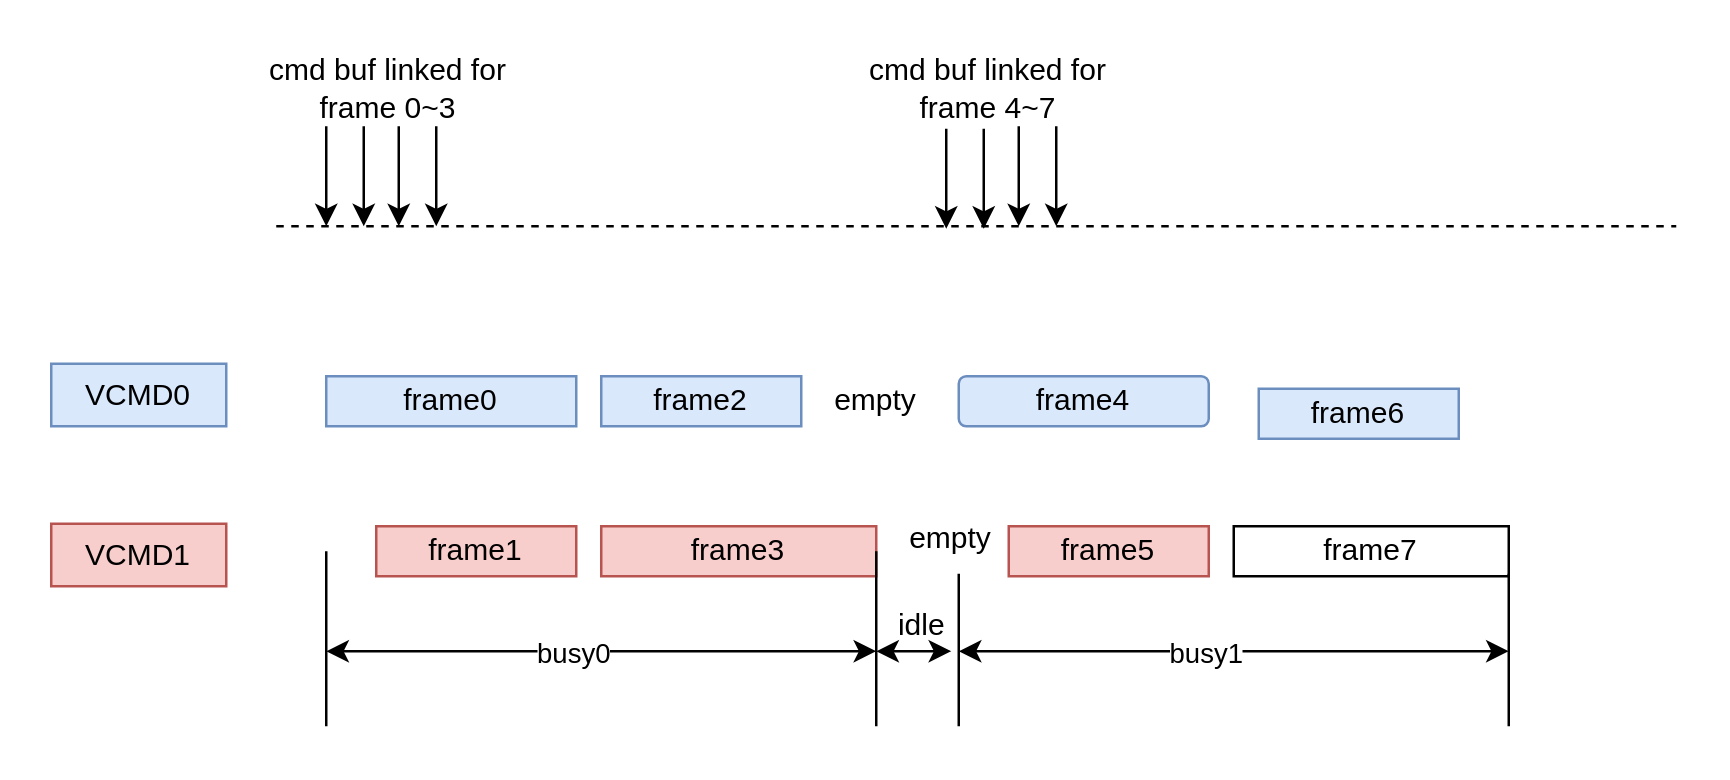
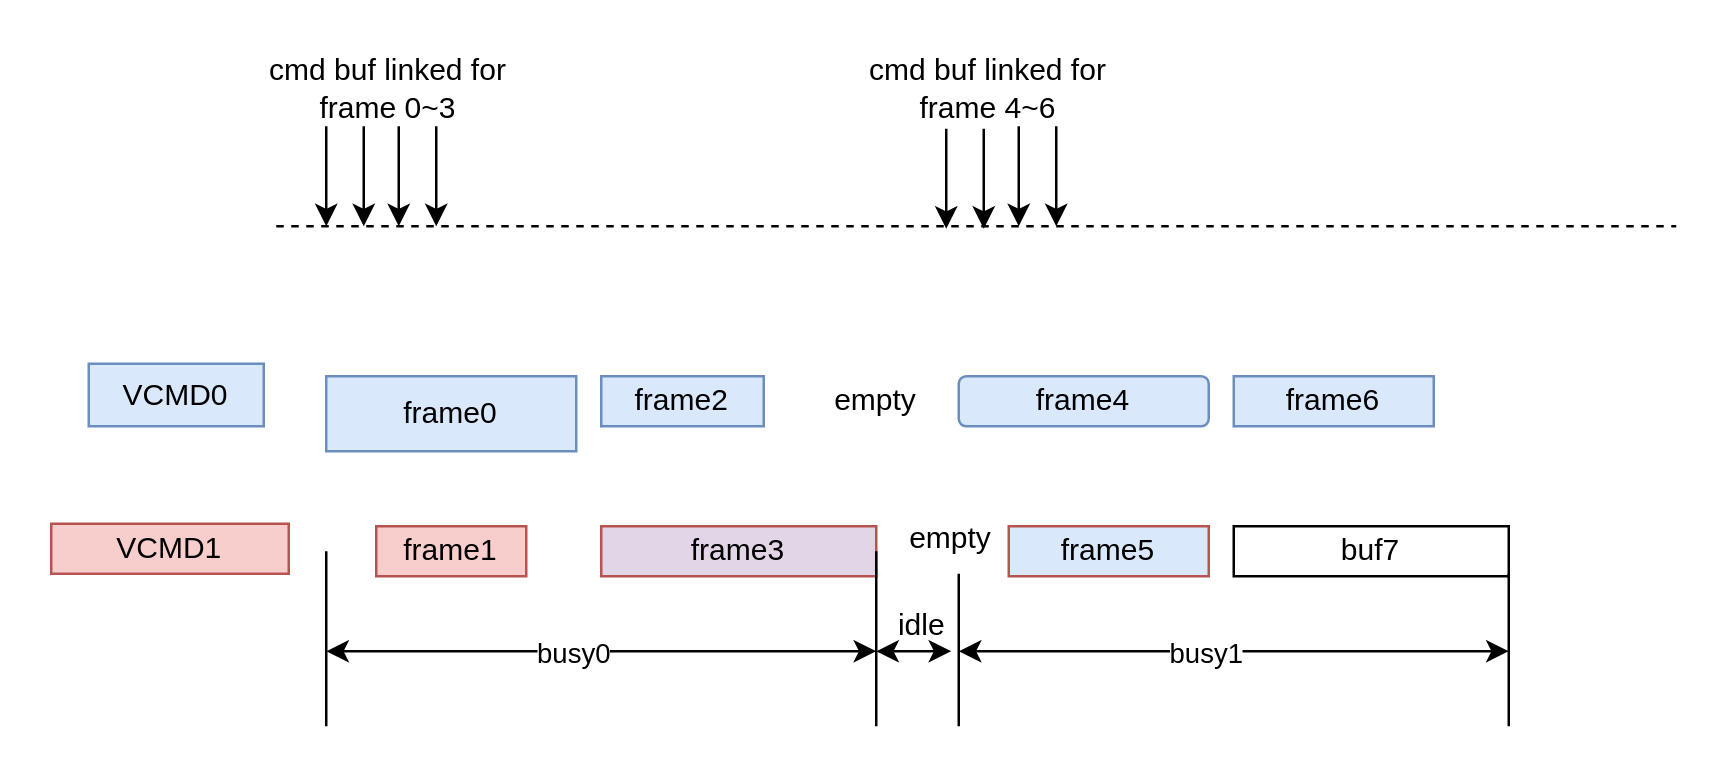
node "cmd buf linked for frame 4~7": label "cmd buf linked for frame 4~7" -> "cmd buf linked for frame 4~6"
node "VCMD0": moved (139, 395) -> (176, 395)
node "frame0": size 250x50 -> 250x75
node "frame2": size 200x50 -> 163x50
node "frame6": moved (1359, 414) -> (1334, 401)
node "frame1": size 200x50 -> 150x50
node "frame3": fillcolor #f8cecc -> #e1d5e7
node "frame5": fillcolor #f8cecc -> #dae8fc
node "frame7": label "frame7" -> "buf7"
node "VCMD1": size 175x63 -> 238x50
